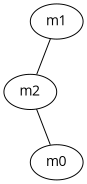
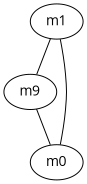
node "m2": label "m2" -> "m9"
edge "m1" -- "m0": added
